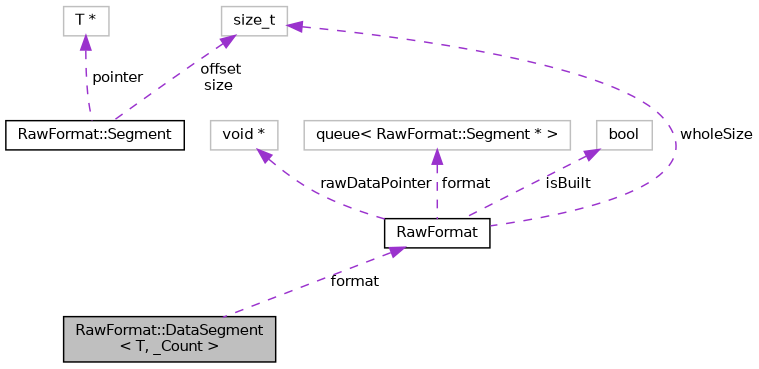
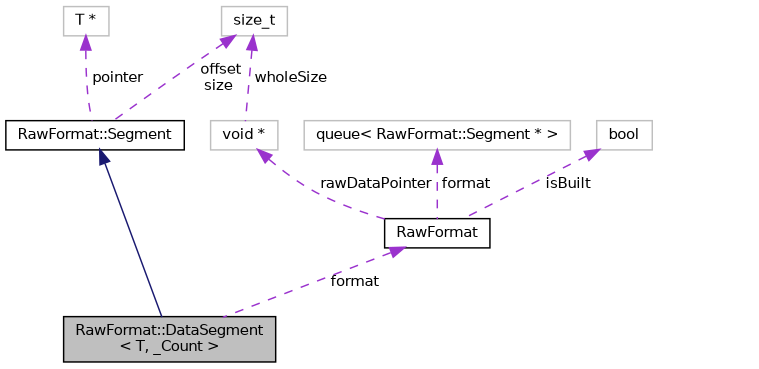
edge "RawFormat" -> "size_t": now "void *" -> "size_t"
edge "RawFormat::DataSegment < T, _Count >" -> "RawFormat::Segment": added
